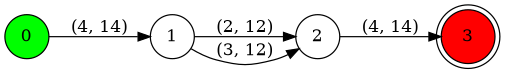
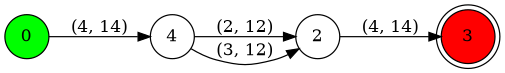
node "1": label "1" -> "4"
